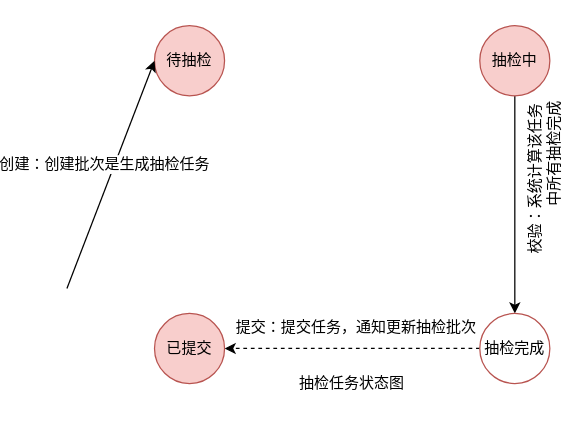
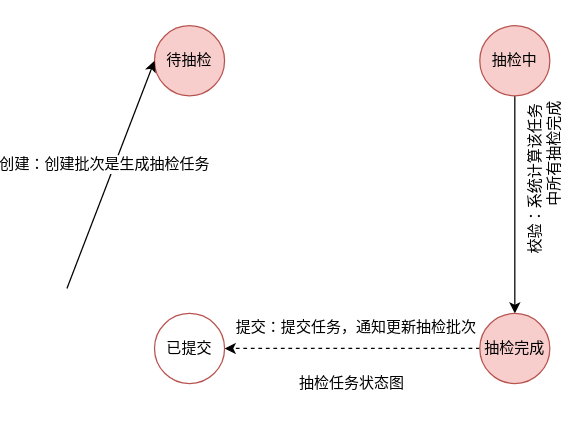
node "已提交": fillcolor #f8cecc -> #ffffff
node "抽检完成": fillcolor #ffffff -> #f8cecc
